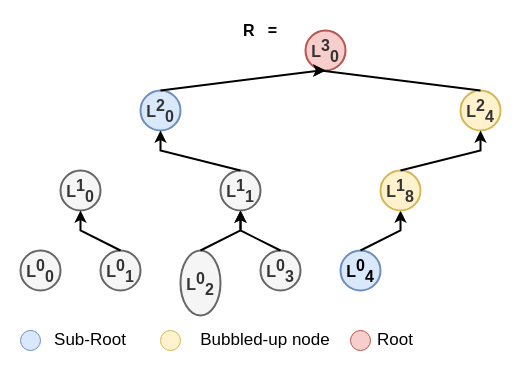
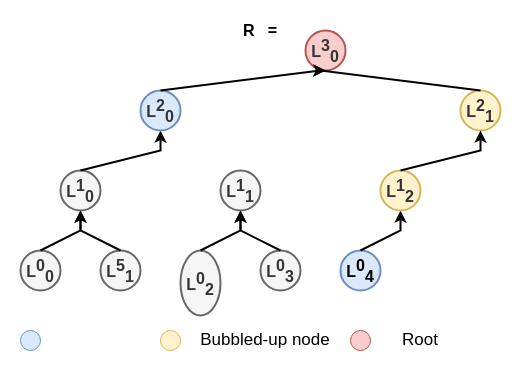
node "L24": label "L24" -> "L21"
edge "L10" -> "L20": added
edge "L11" -> "L20": removed
node "L18": label "L18" -> "L12"
edge "L00" -> "L10": added
node "L01": label "L01" -> "L51"
node "Sub-Root": removed
node "Root": moved (396, 341) -> (421, 341)
